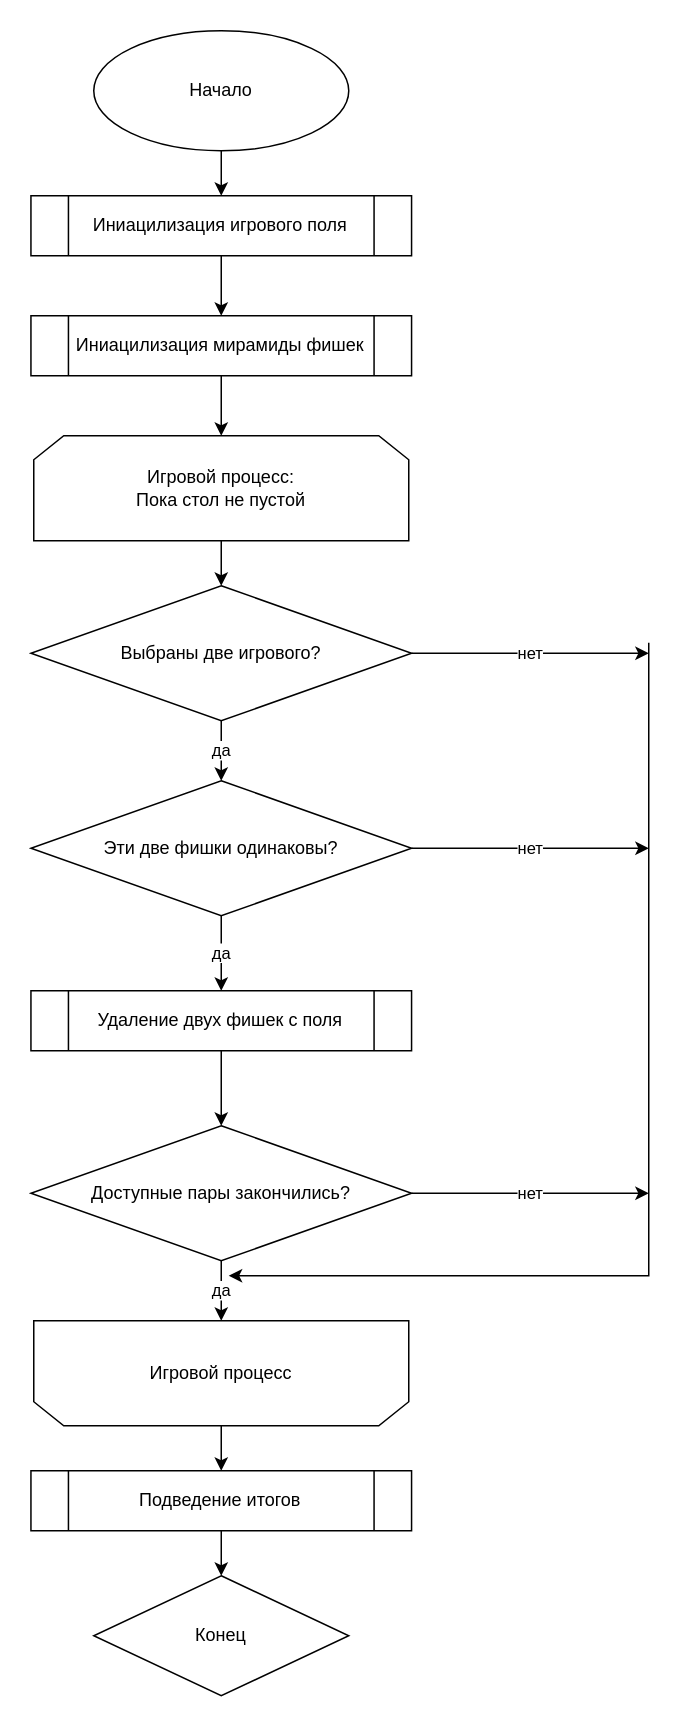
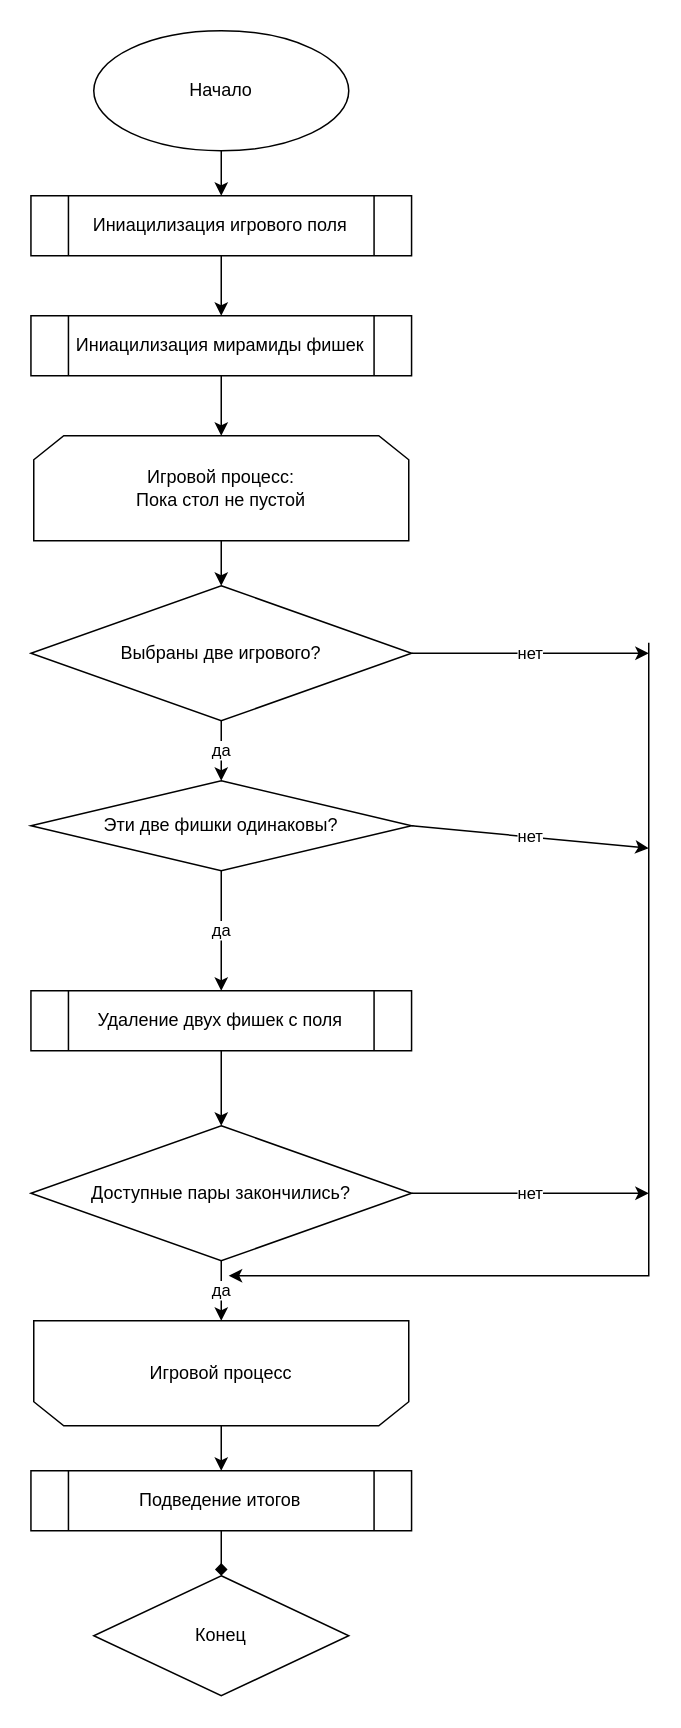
node "Эти две фишки одинаковы?": size 381x135 -> 381x90
edge "Подведение итогов" -> "Конец": arrowhead classic -> diamond
